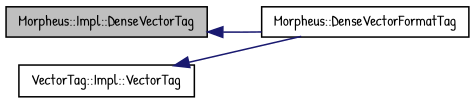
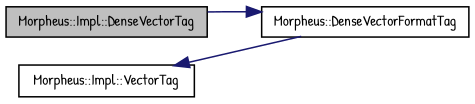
edge "Morpheus::DenseVectorFormatTag" -> "Morpheus::Impl::DenseVectorTag": reversed
node "VectorTag::Impl::VectorTag": label "VectorTag::Impl::VectorTag" -> "Morpheus::Impl::VectorTag"
